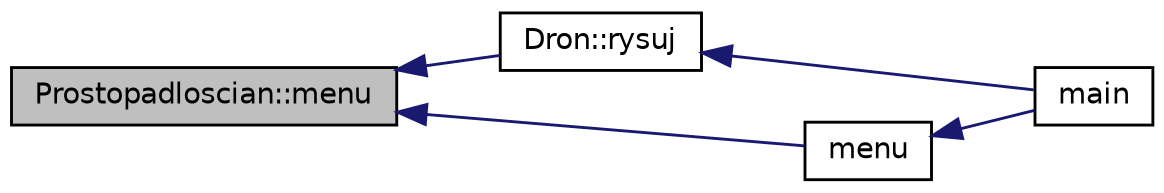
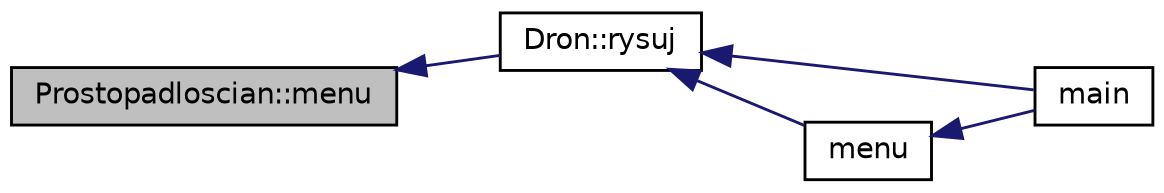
edge "menu" -> "Prostopadloscian::menu": now "menu" -> "Dron::rysuj"
